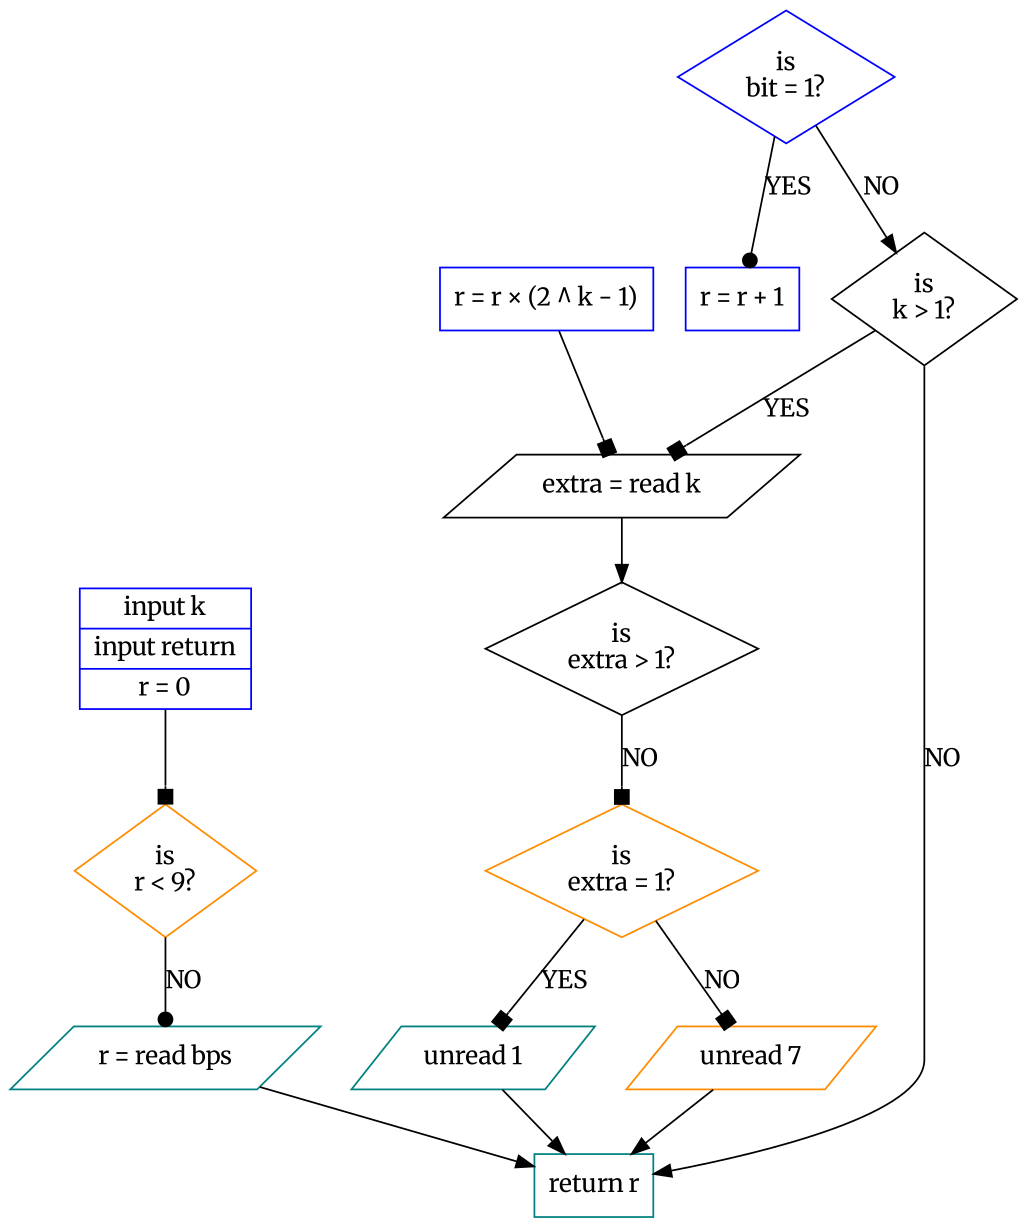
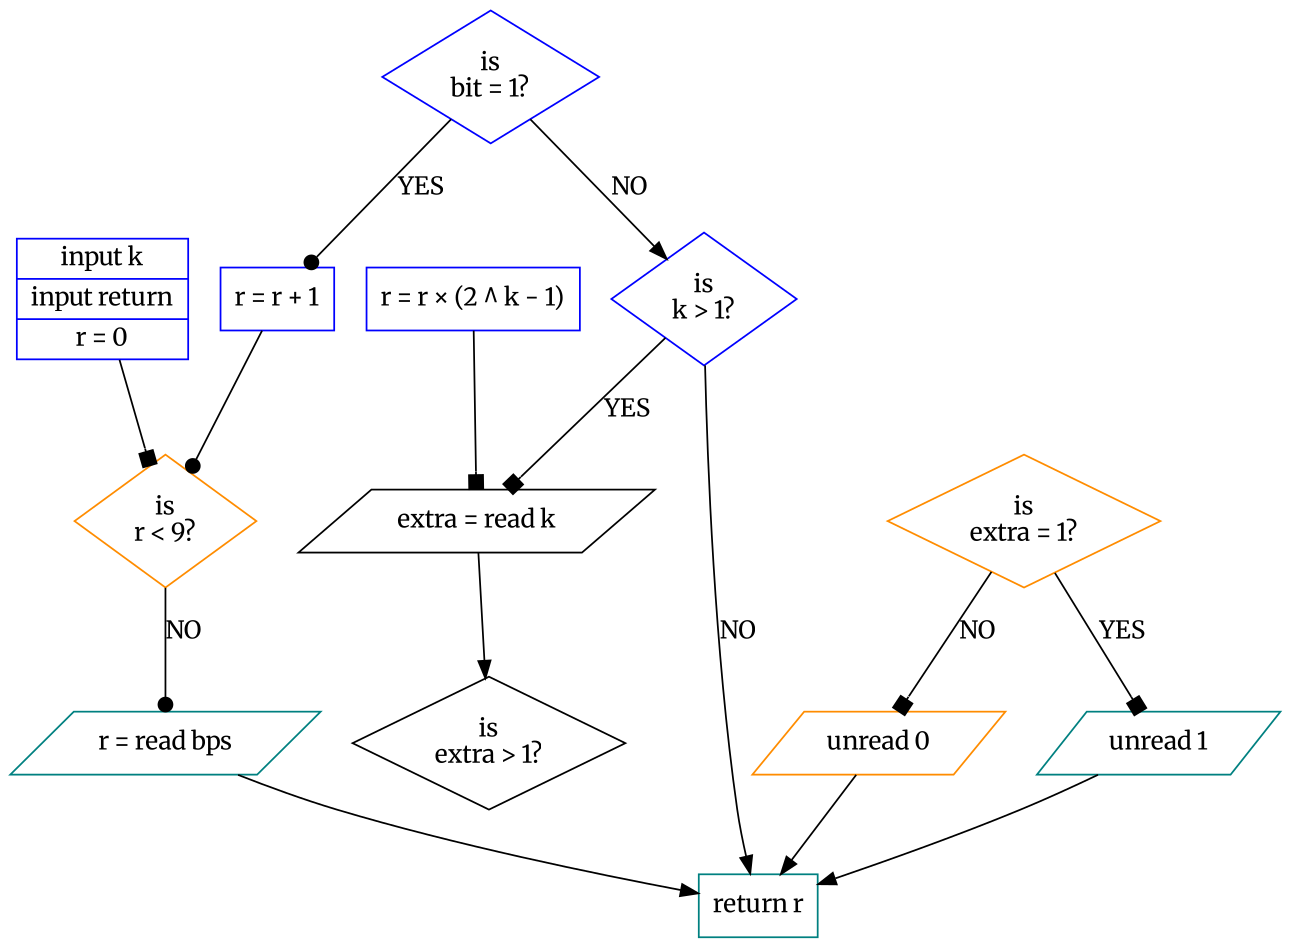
node "is k > 1?": color black -> blue
edge "r = r + 1" -> "is r < 9?": added
edge "is extra > 1?" -> "is extra = 1?": removed, label "NO"
node "unread 7": label "unread 7" -> "unread 0"
